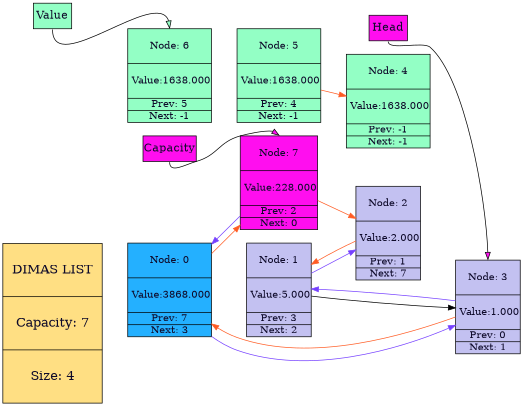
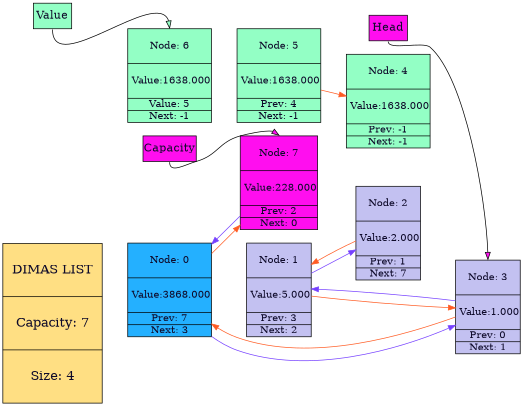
node "Node: 6": text "Prev: 5" -> "Value: 5"
edge "Node: 7" -> "Node: 2": color #ff5b23 -> #43ff6400
edge "Node: 1" -> "Node: 3": color black -> #ff5b23
